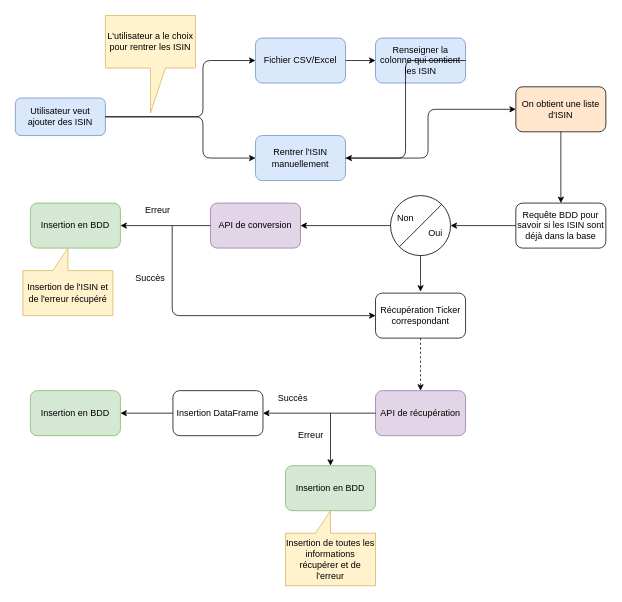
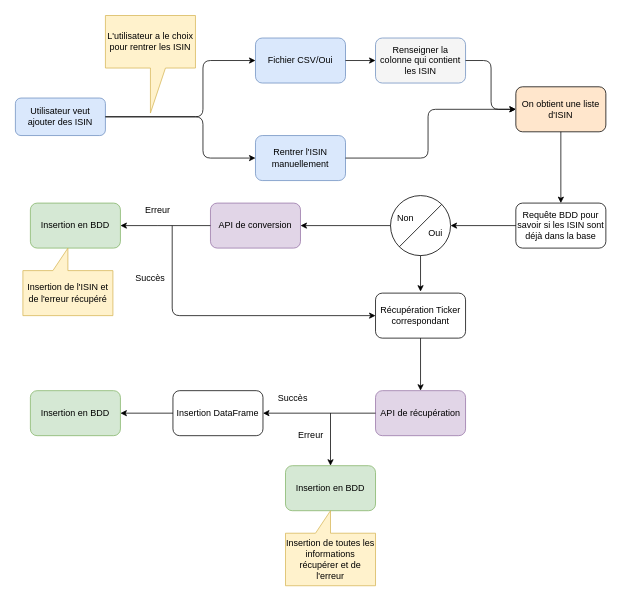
node "Fichier CSV/Excel": label "Fichier CSV/Excel" -> "Fichier CSV/Oui"
node "Renseigner la colonne qui contient les ISIN": fillcolor #dae8fc -> #f5f5f5
edge "Renseigner la colonne qui contient les ISIN" -> "Rentrer l'ISIN manuellement": now "Renseigner la colonne qui contient les ISIN" -> "On obtient une liste d'ISIN"
edge "Récupération Ticker correspondant" -> "API de récupération": style dashed -> solid
